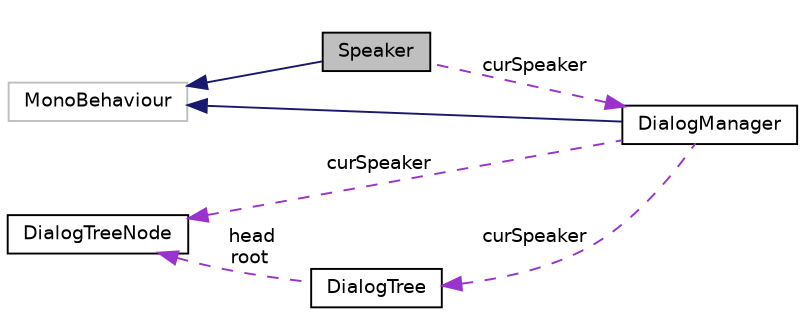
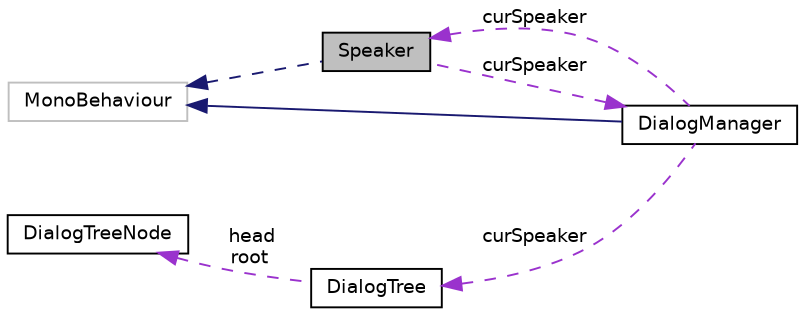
edge "Speaker" -> "MonoBehaviour": style solid -> dashed
edge "DialogManager" -> "DialogTreeNode": now "DialogManager" -> "Speaker"
